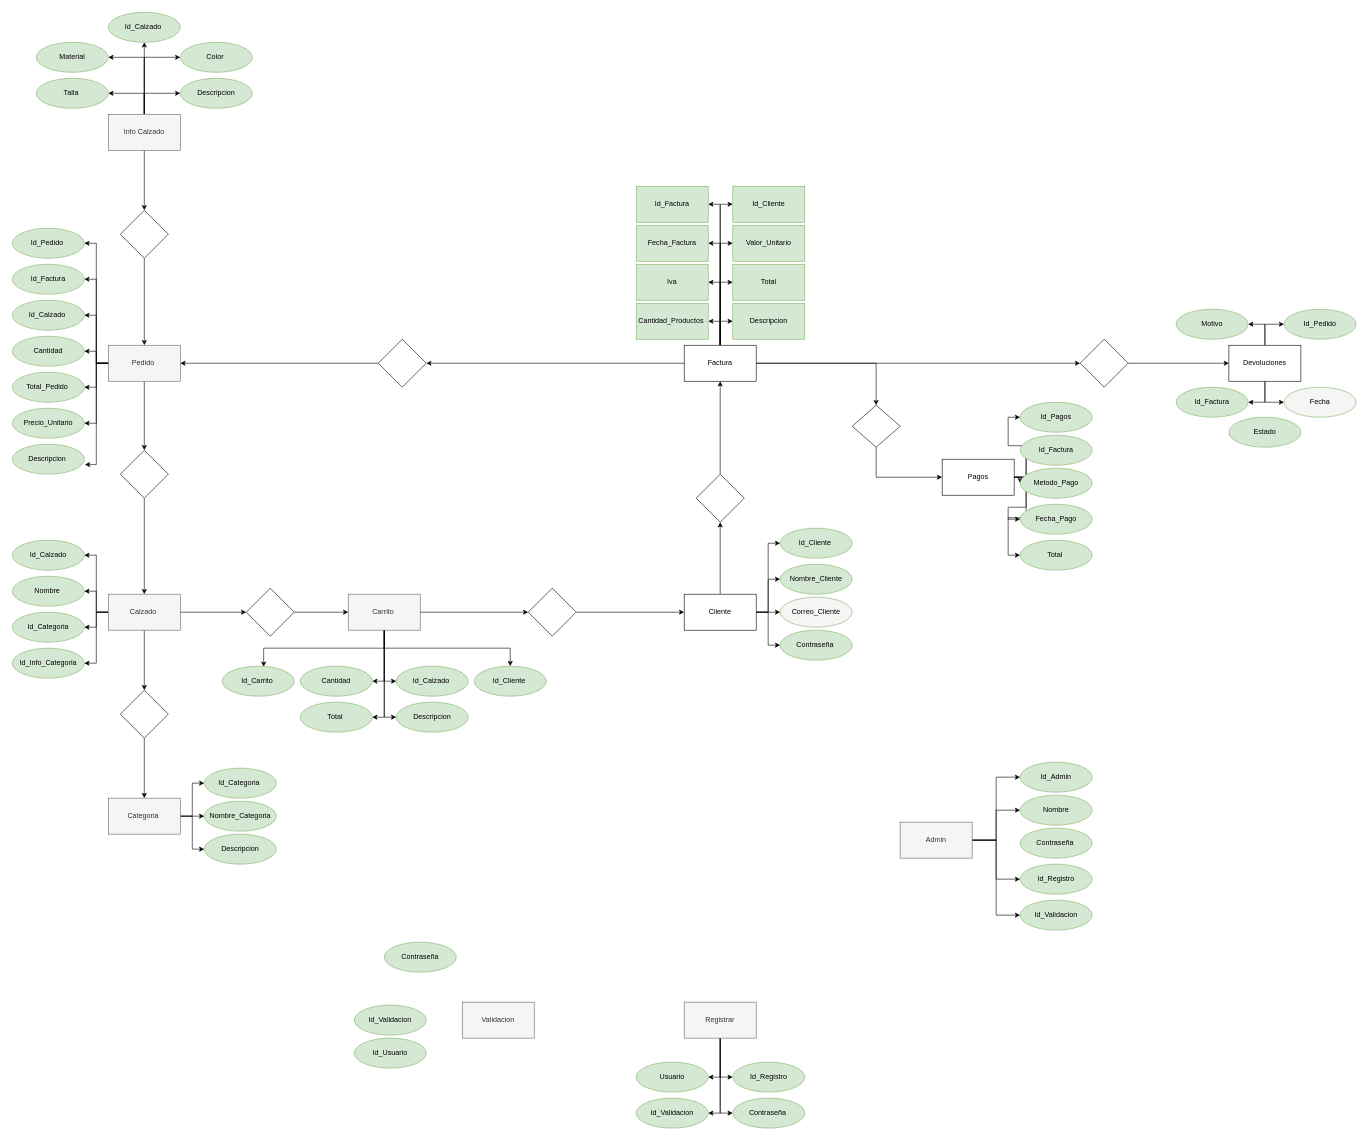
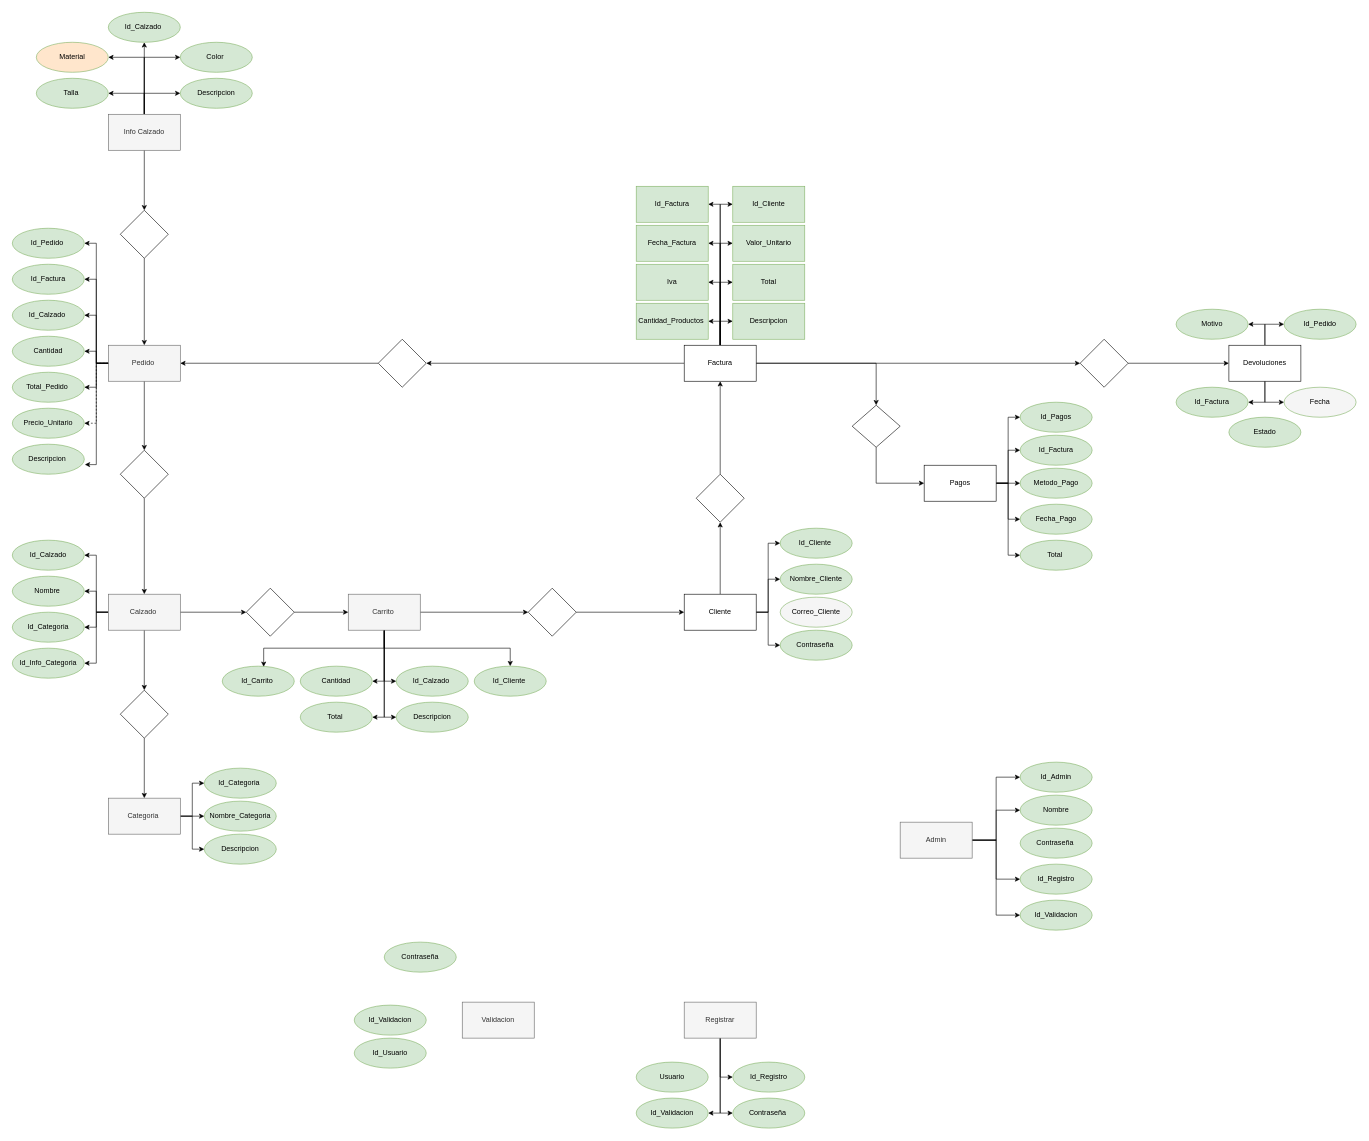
node "Material": fillcolor #d5e8d4 -> #ffe6cc
edge "Pedido" -> "Precio_Unitario": style solid -> dashed
node "Pagos": moved (978, 477) -> (960, 483)
edge "Cliente" -> "Correo_Cliente": removed
edge "Registrar" -> "Usuario": removed
